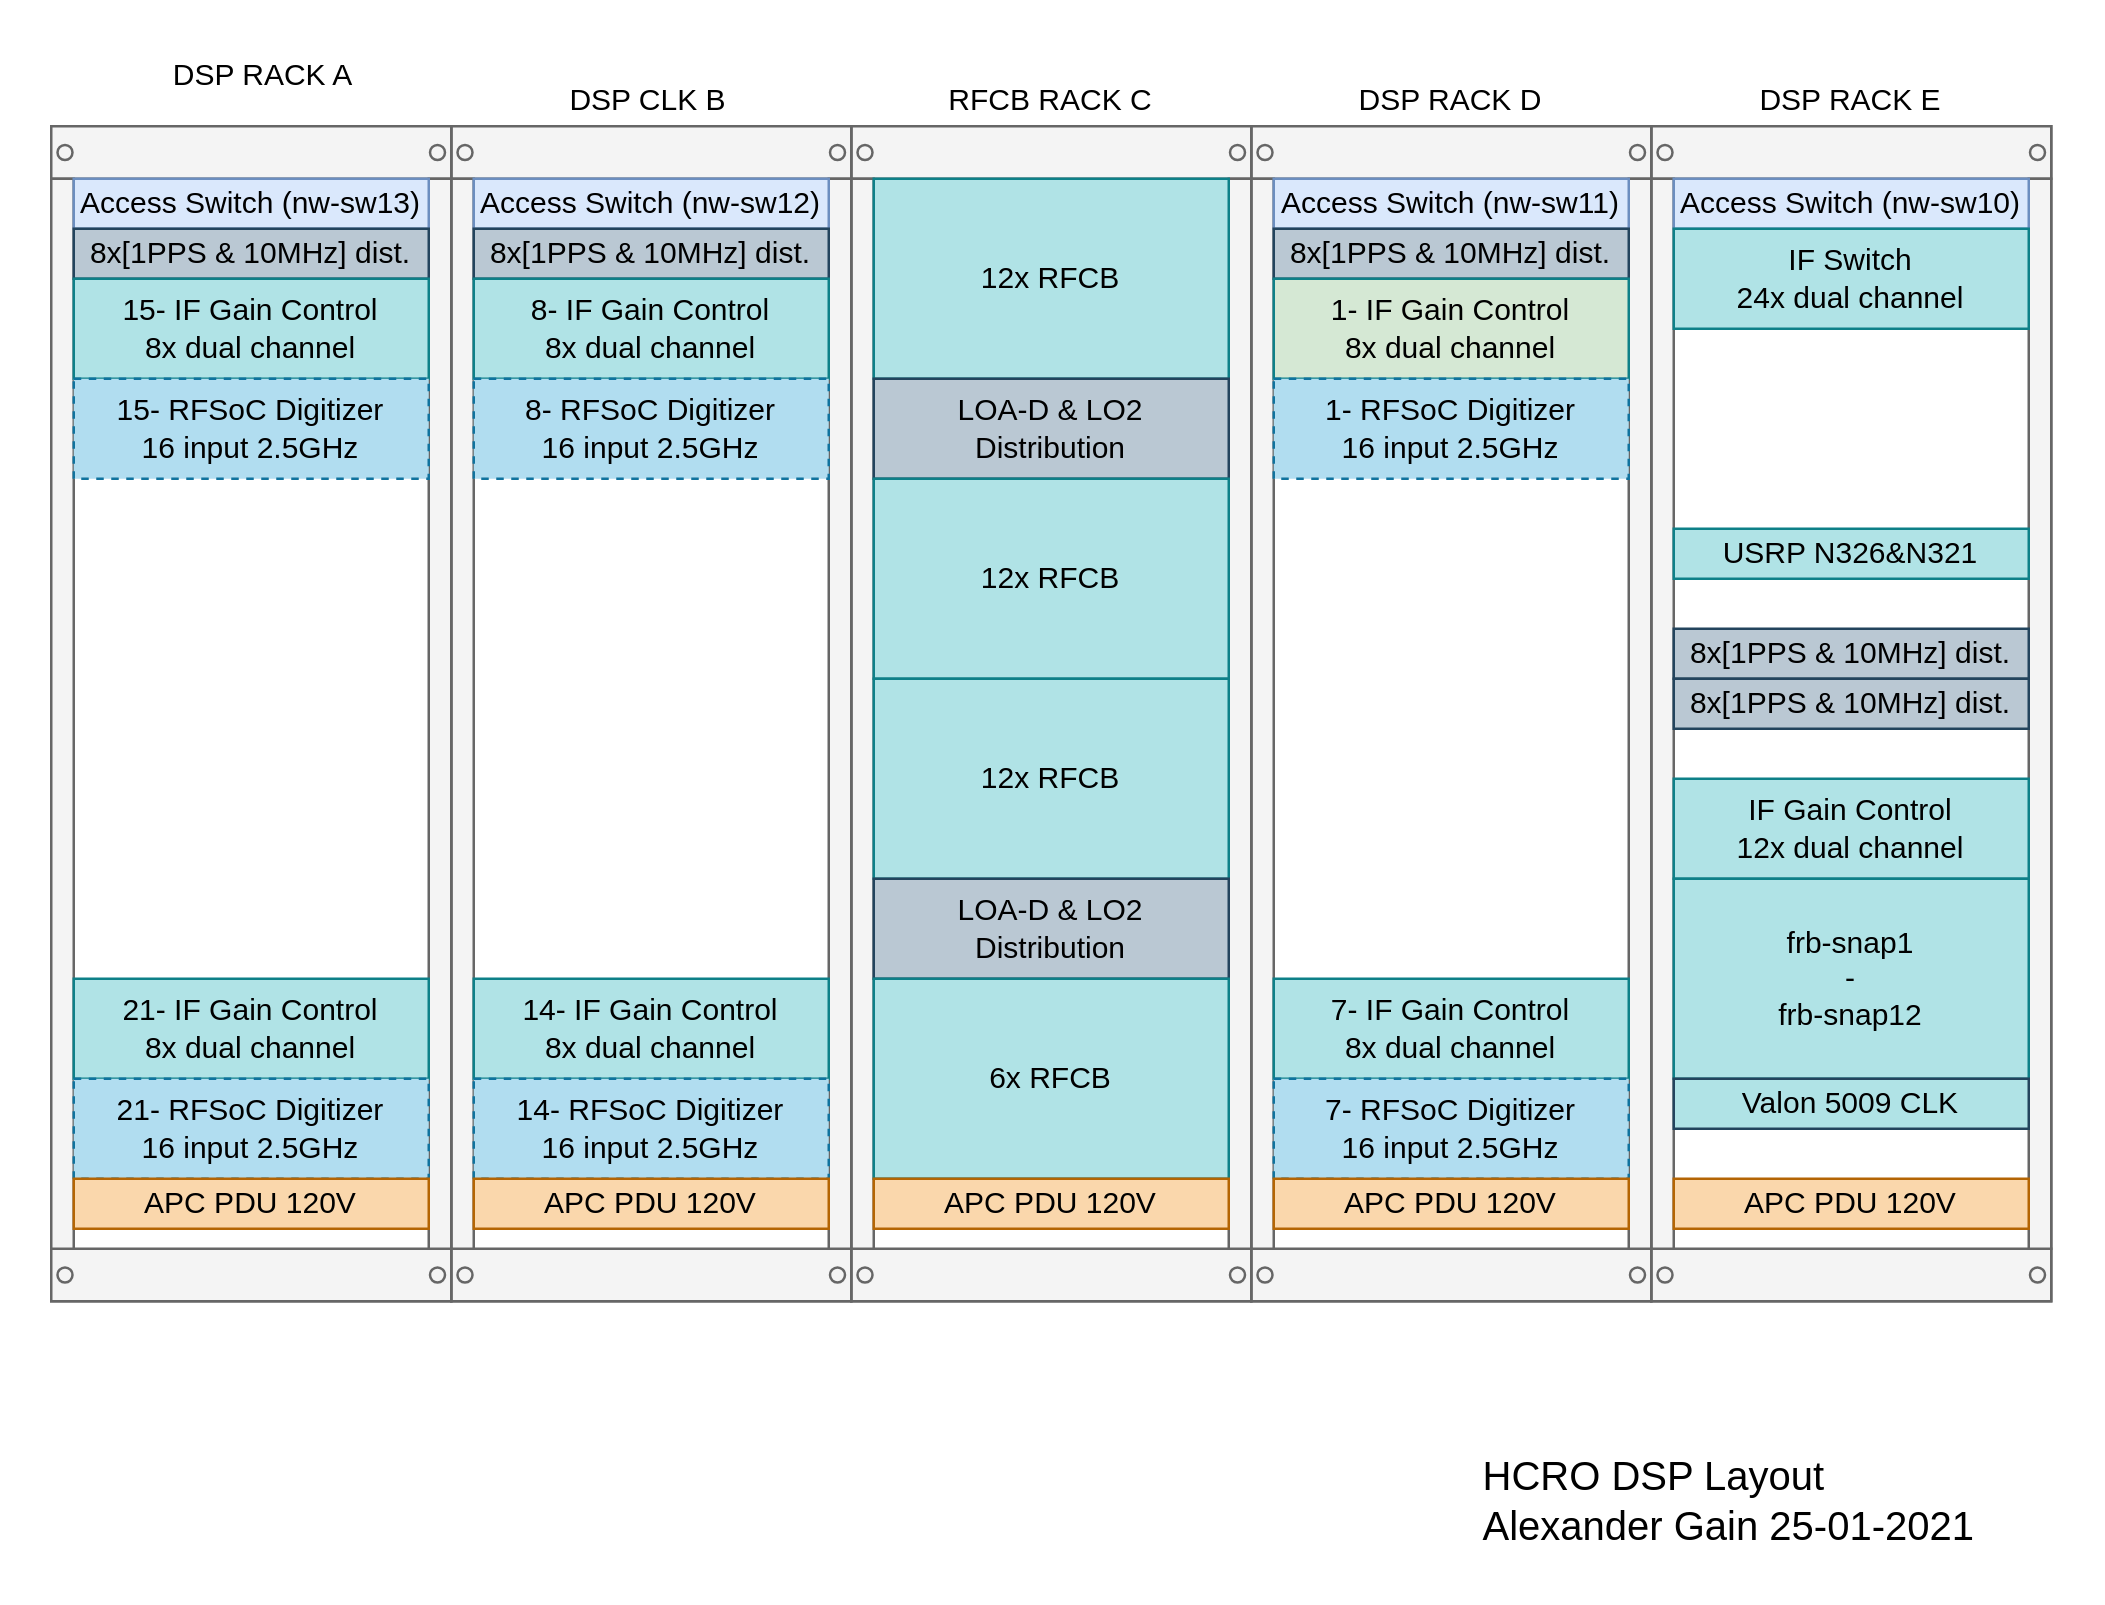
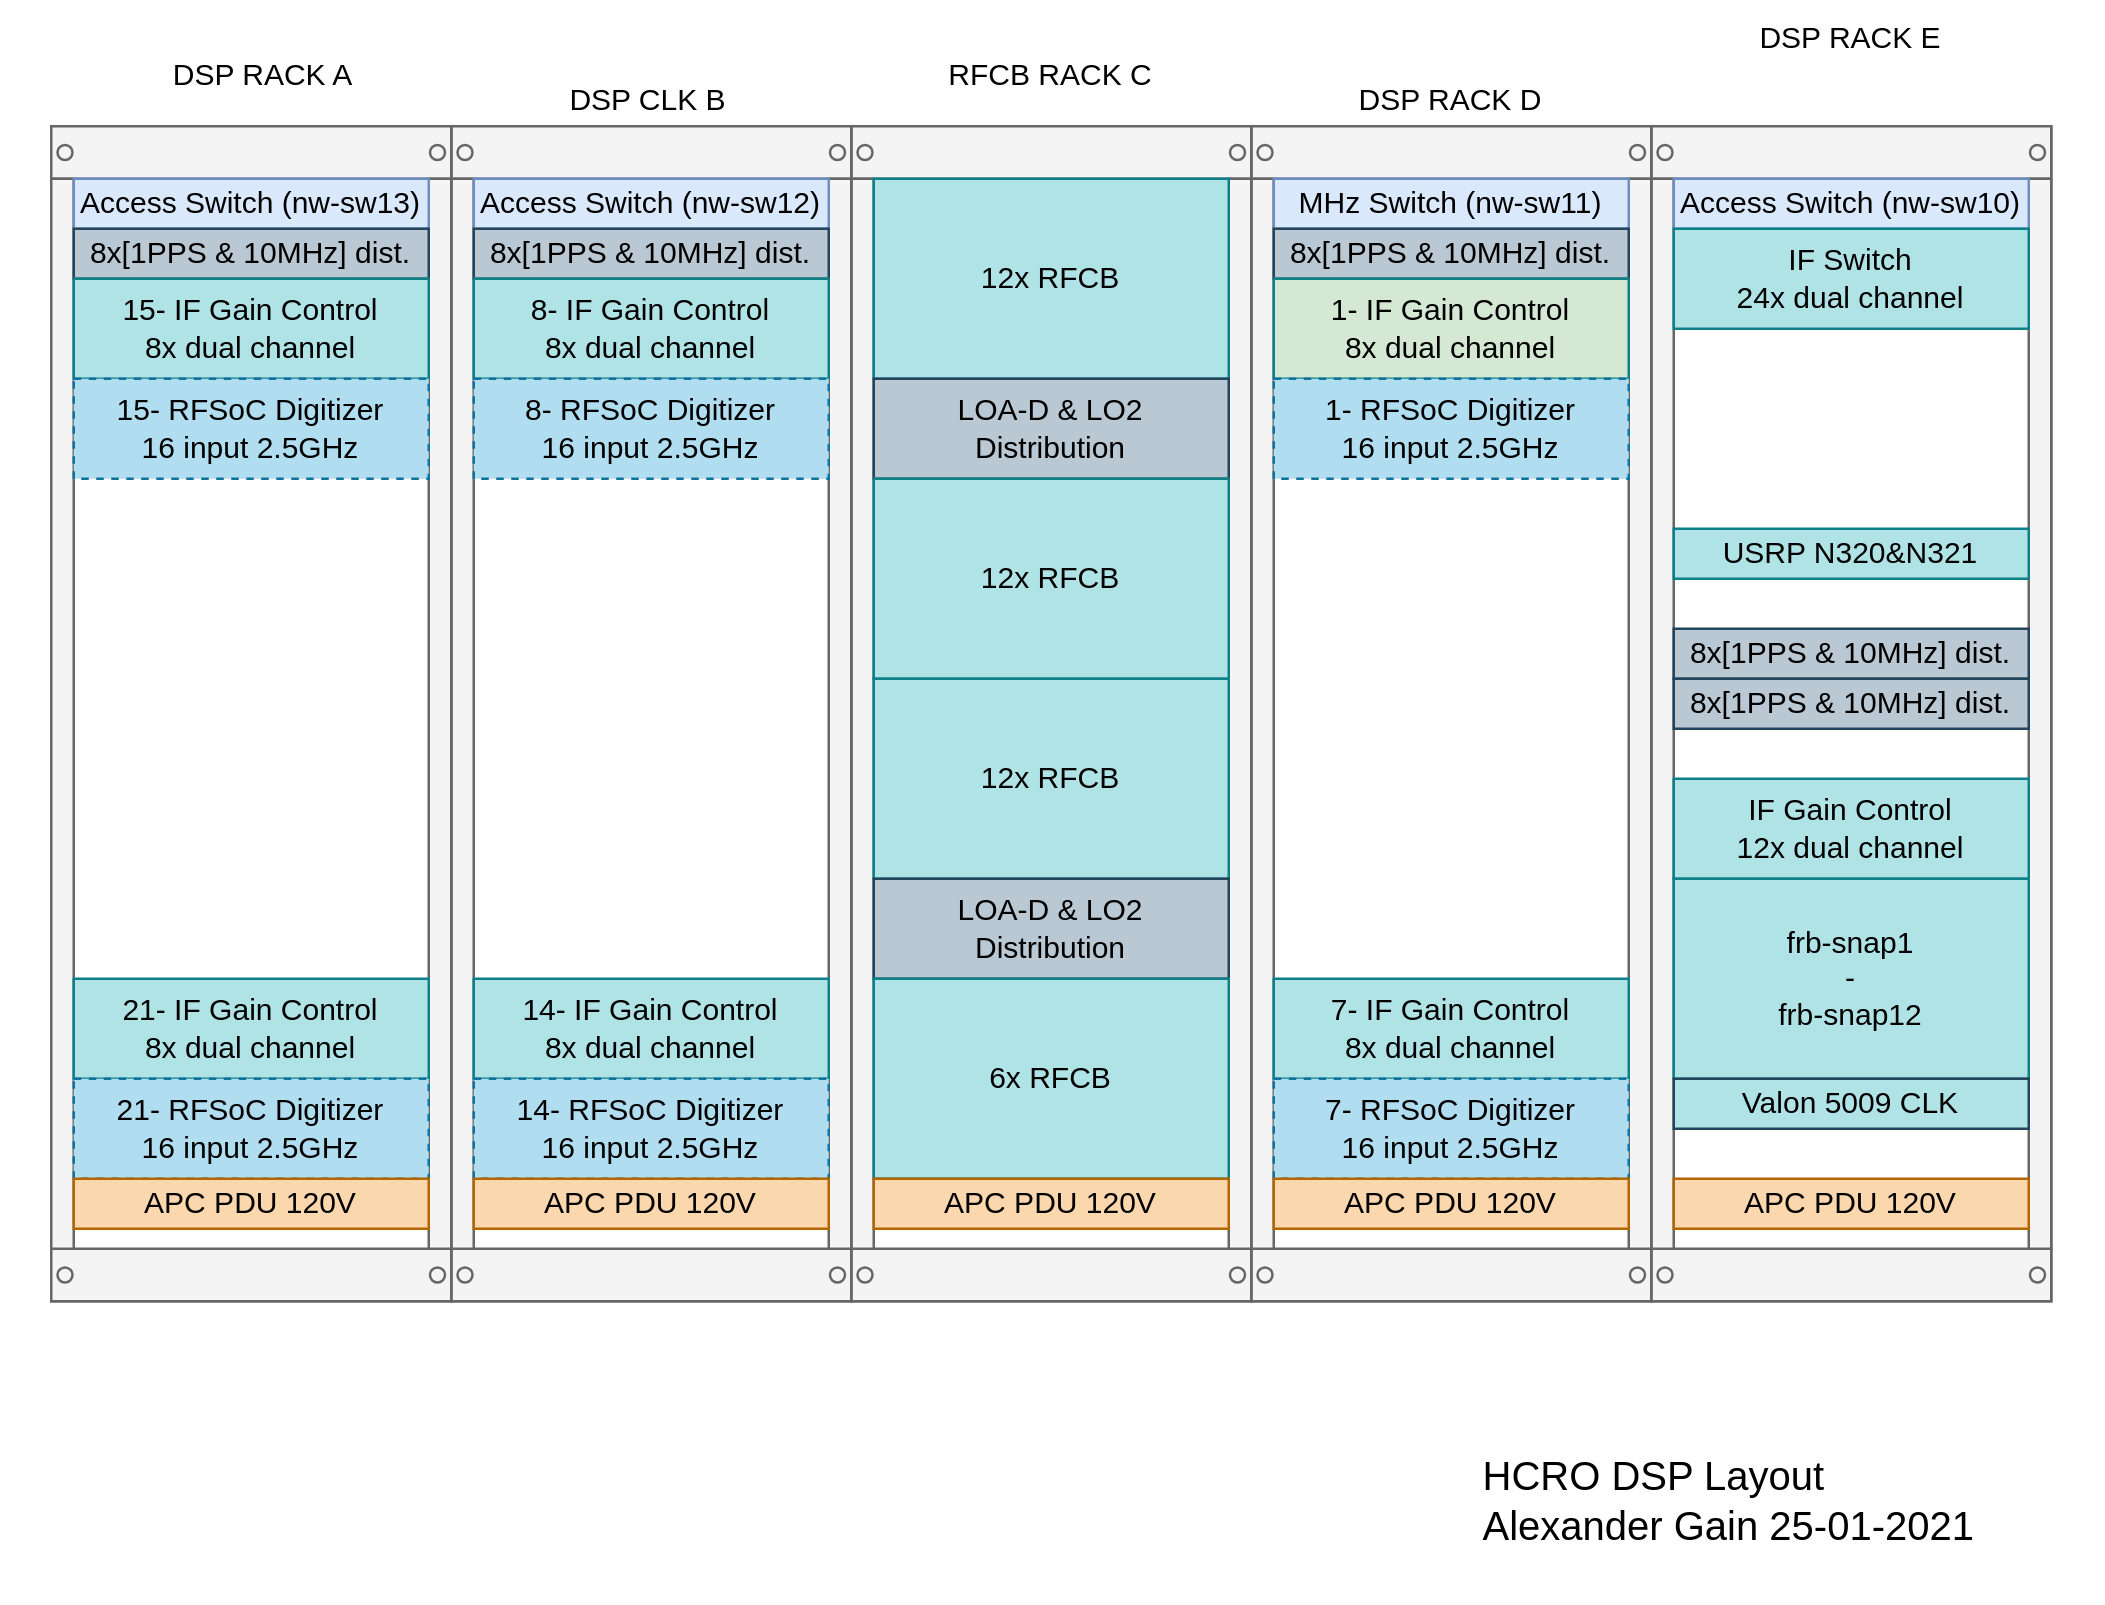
node "RFCB RACK C": moved (1051, 101) -> (1051, 76)
node "DSP RACK E": moved (1851, 101) -> (1851, 39)
node "Access Switch (nw-sw11)": label "Access Switch (nw-sw11)" -> "MHz Switch (nw-sw11)"
node "USRP N326&N321": label "USRP N326&N321" -> "USRP N320&N321"
